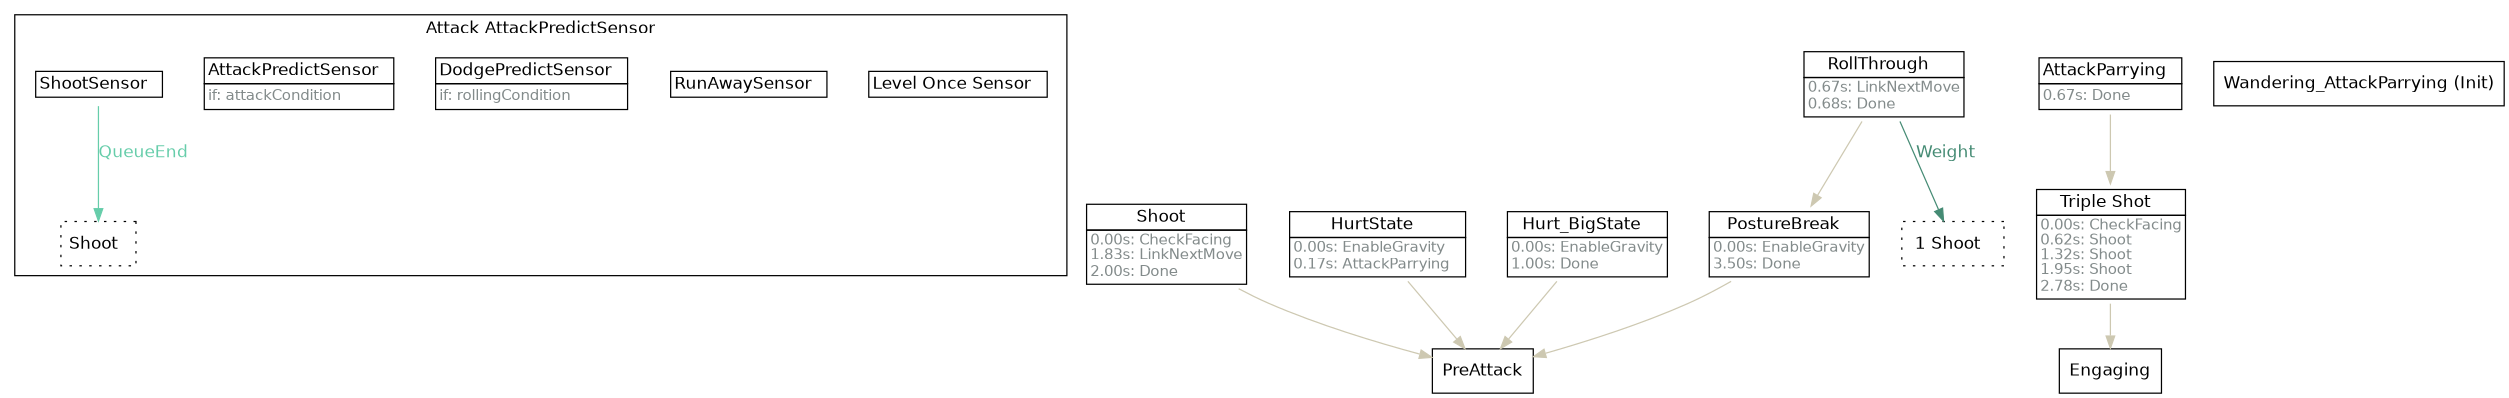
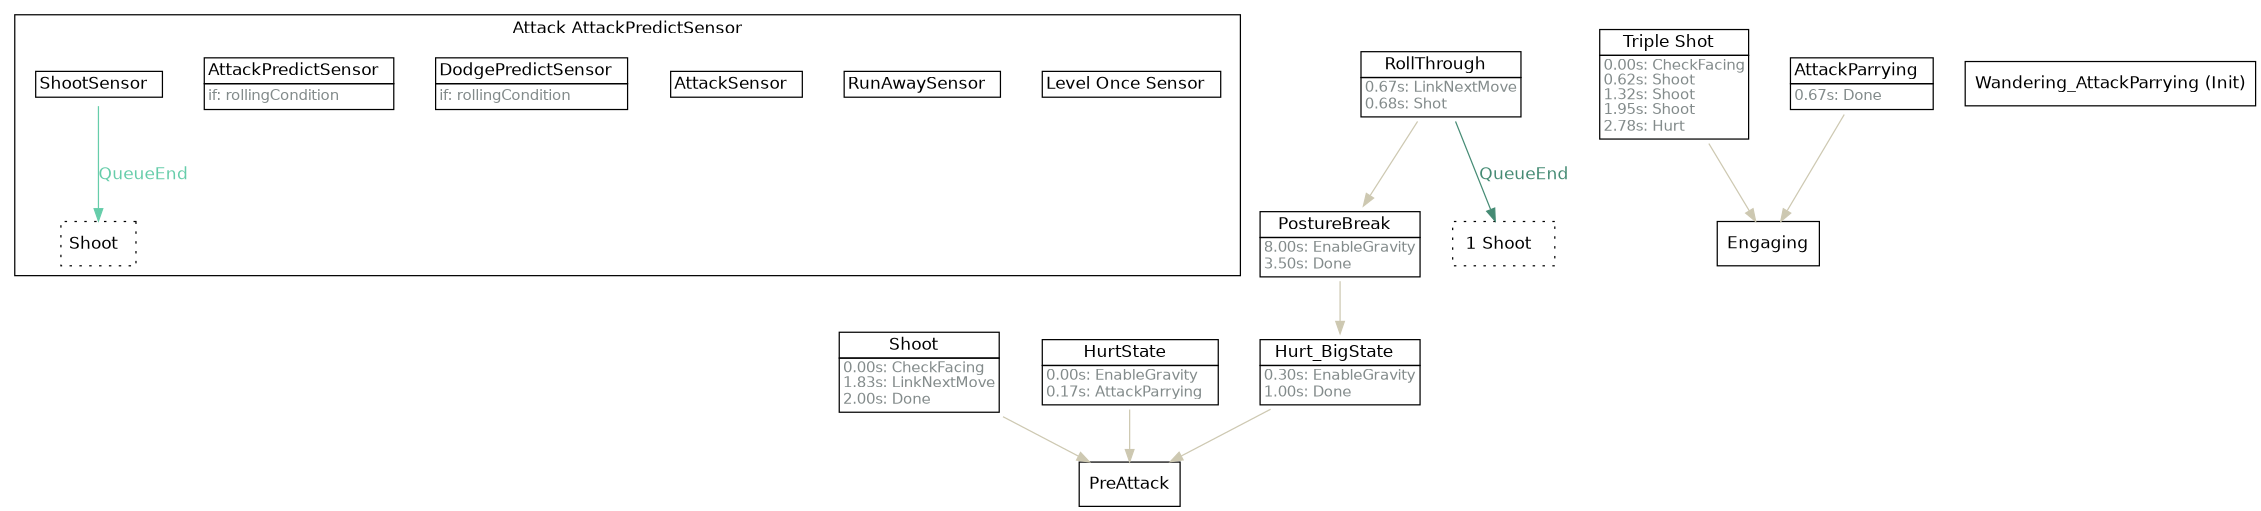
node "AttackSensor": added
node "AttackPredictSensor": text "if: attackCondition" -> "if: rollingCondition"
node "RollThrough": text "0.68s: Done" -> "0.68s: Shot"
edge "AttackParrying" -> "Triple Shot": now "AttackParrying" -> "Engaging"
edge "RollThrough" -> "1 Shoot": label "Weight" -> "QueueEnd"
node "Hurt_BigState": text "0.00s: EnableGravity" -> "0.30s: EnableGravity"
node "PostureBreak": text "0.00s: EnableGravity" -> "8.00s: EnableGravity"
node "Triple Shot": text "2.78s: Done" -> "2.78s: Hurt"
edge "PostureBreak" -> "PreAttack": now "PostureBreak" -> "Hurt_BigState"
